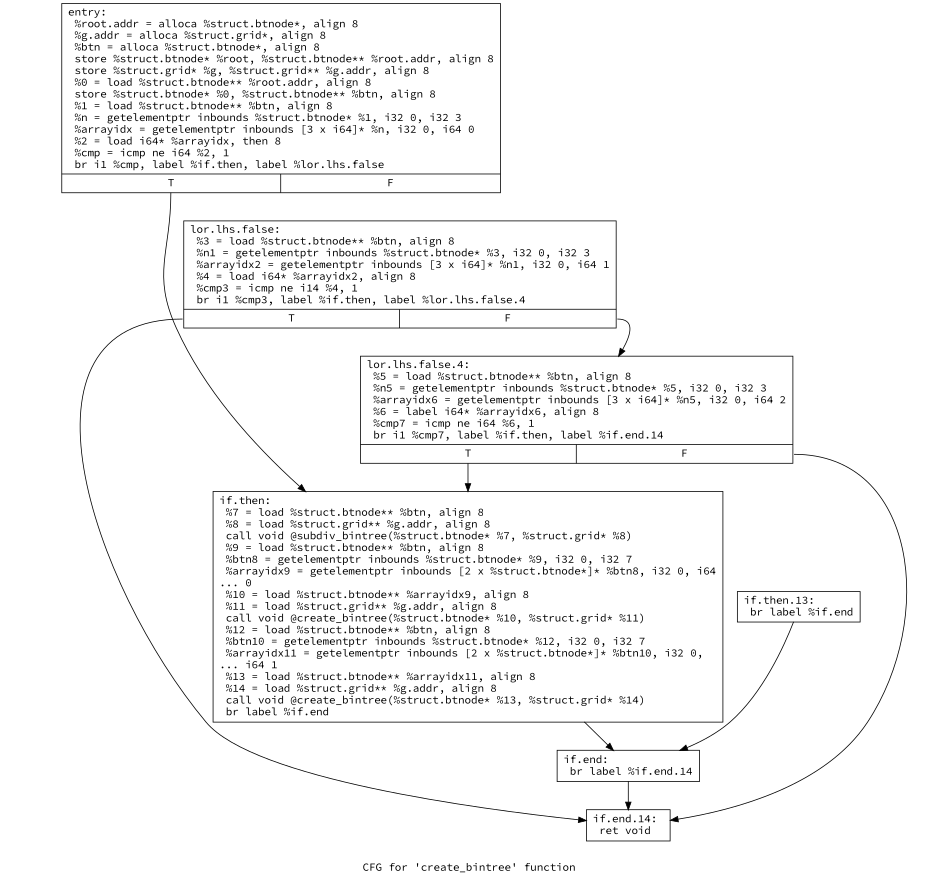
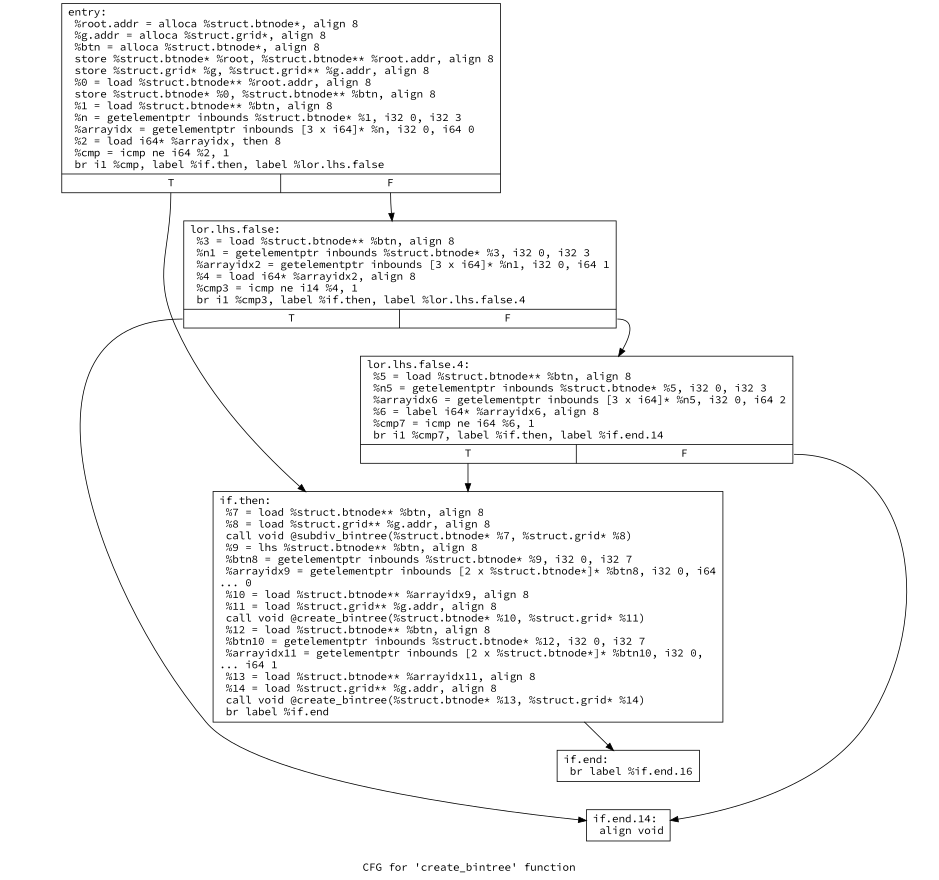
edge "entry:" -> "lor.lhs.false:": added
node "if.then:": text "%9 = load %struct.btnode** %btn, align 8" -> "%9 = lhs %struct.btnode** %btn, align 8"
node "if.then.13:": removed
node "if.end:": text "br label %if.end.14" -> "br label %if.end.16"
edge "if.end:" -> "if.end.14:": removed
node "if.end.14:": text "ret void" -> "align void"
